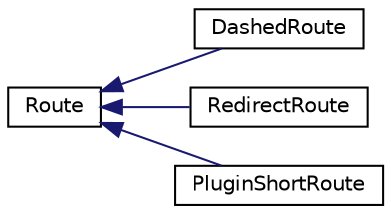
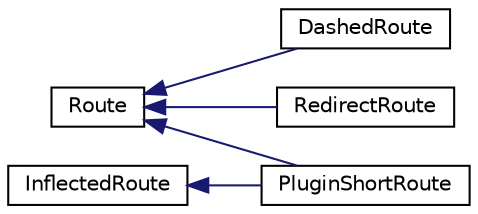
node "InflectedRoute": added
